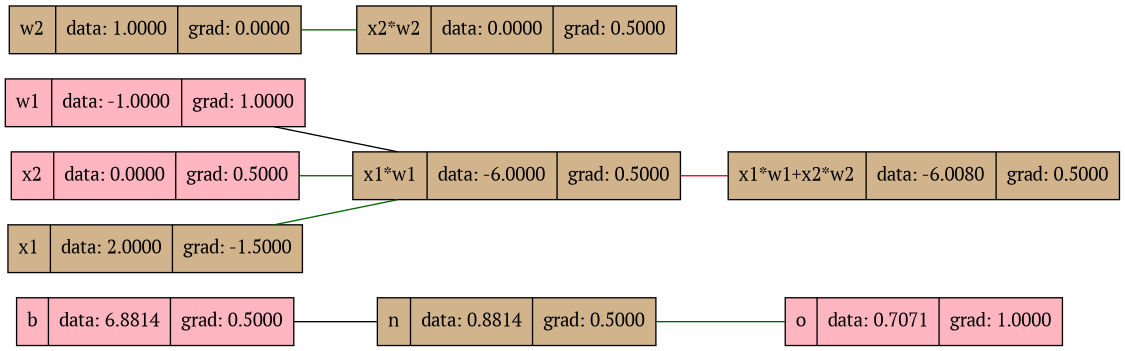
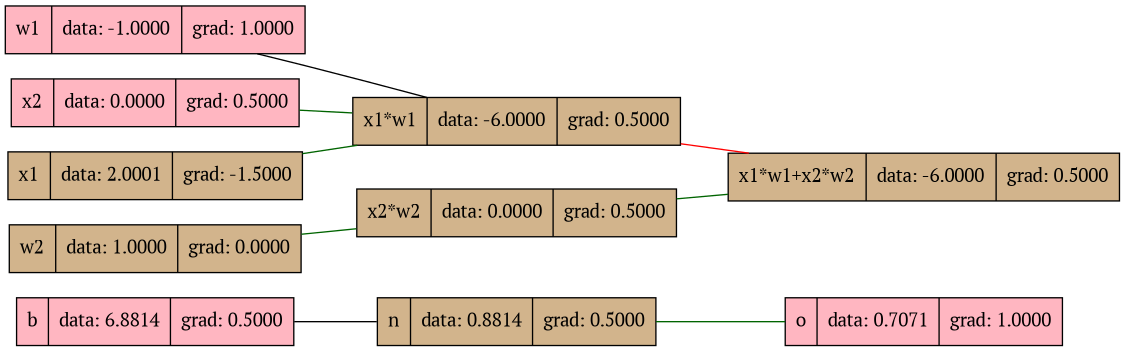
node "x1*w1+x2*w2": text "data: -6.0080" -> "data: -6.0000"
edge "x1*w1+x2*w2" -- "x2*w2": added
node "x1": text "data: 2.0000" -> "data: 2.0001"
